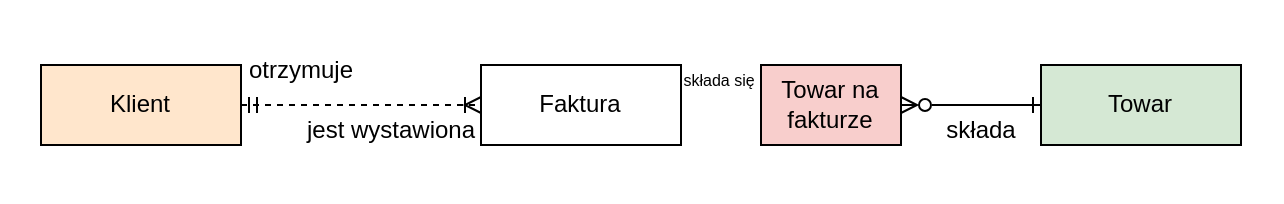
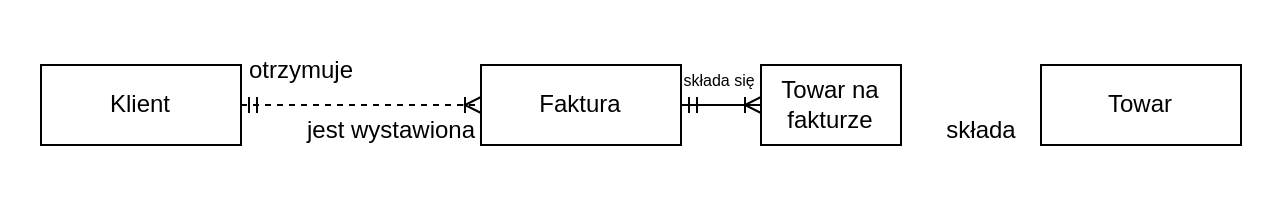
node "Klient": fillcolor #ffe6cc -> #ffffff
edge "Faktura" -- "Towar na fakturze": added
node "Towar na fakturze": fillcolor #f8cecc -> #ffffff
edge "Towar na fakturze" -- "Towar": removed
node "Towar": fillcolor #d5e8d4 -> #ffffff
